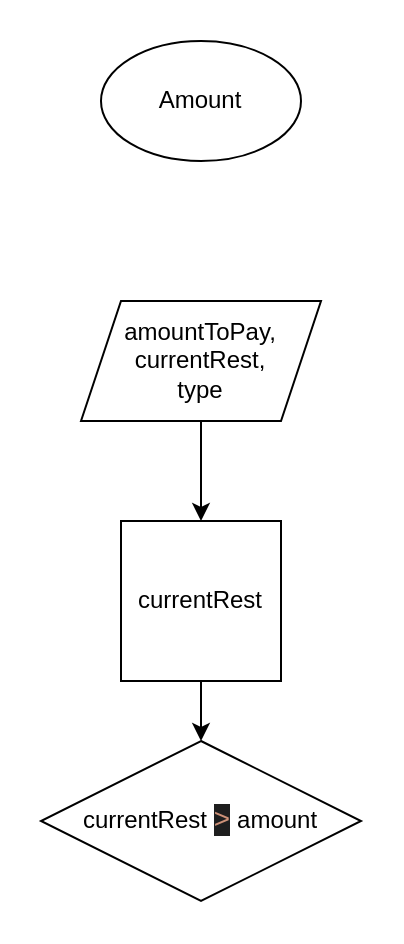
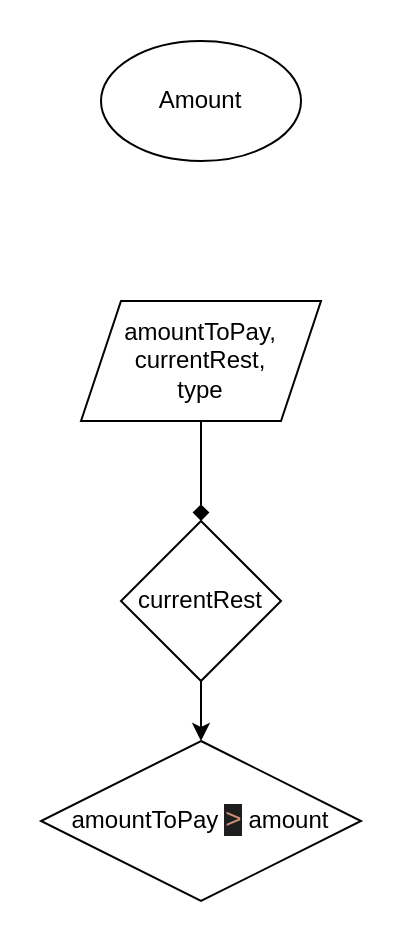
edge "amountToPay, currentRest, type" -> "currentRest": arrowhead classic -> diamond
node "currentRest": shape rectangle -> diamond
node "currentRest > amount": label "currentRest > amount" -> "amountToPay > amount"
